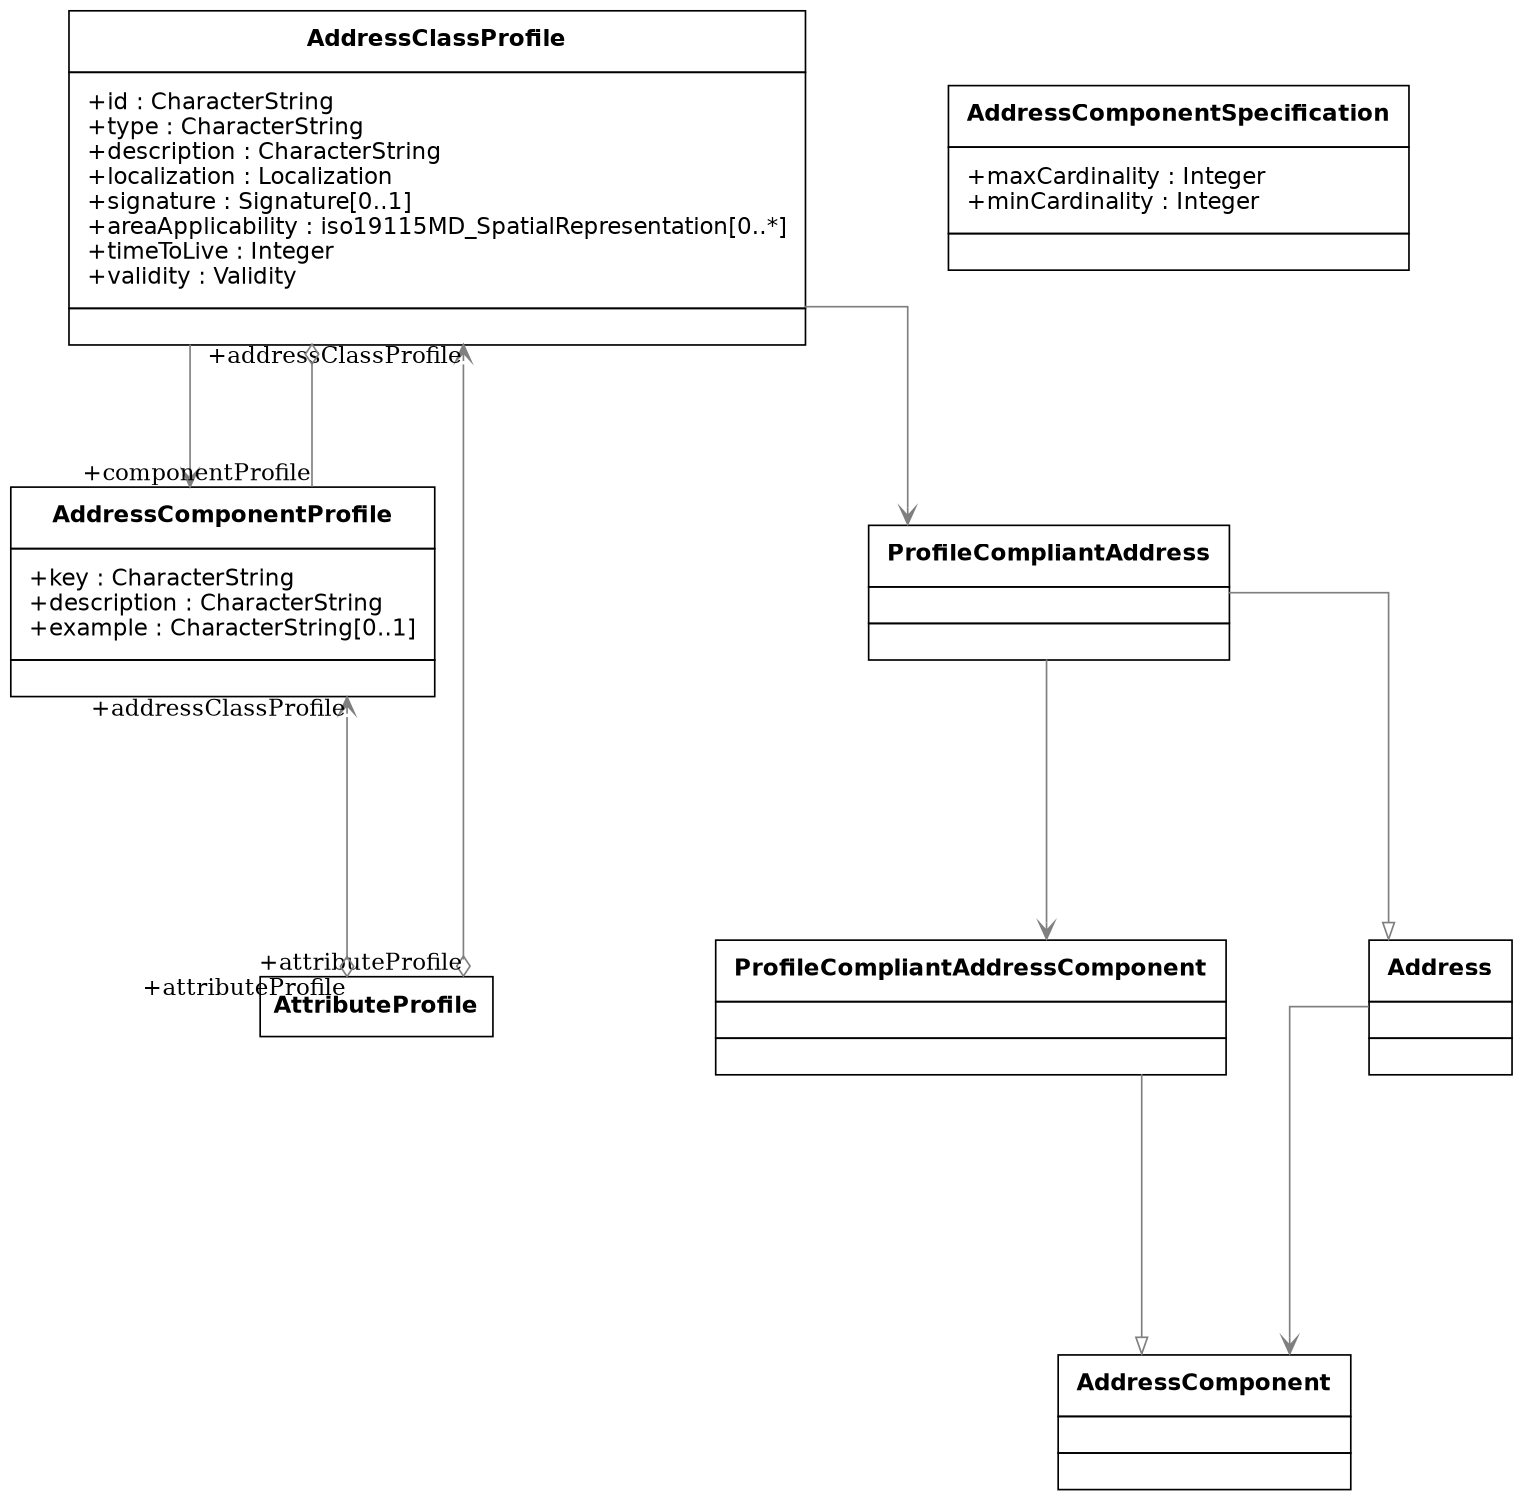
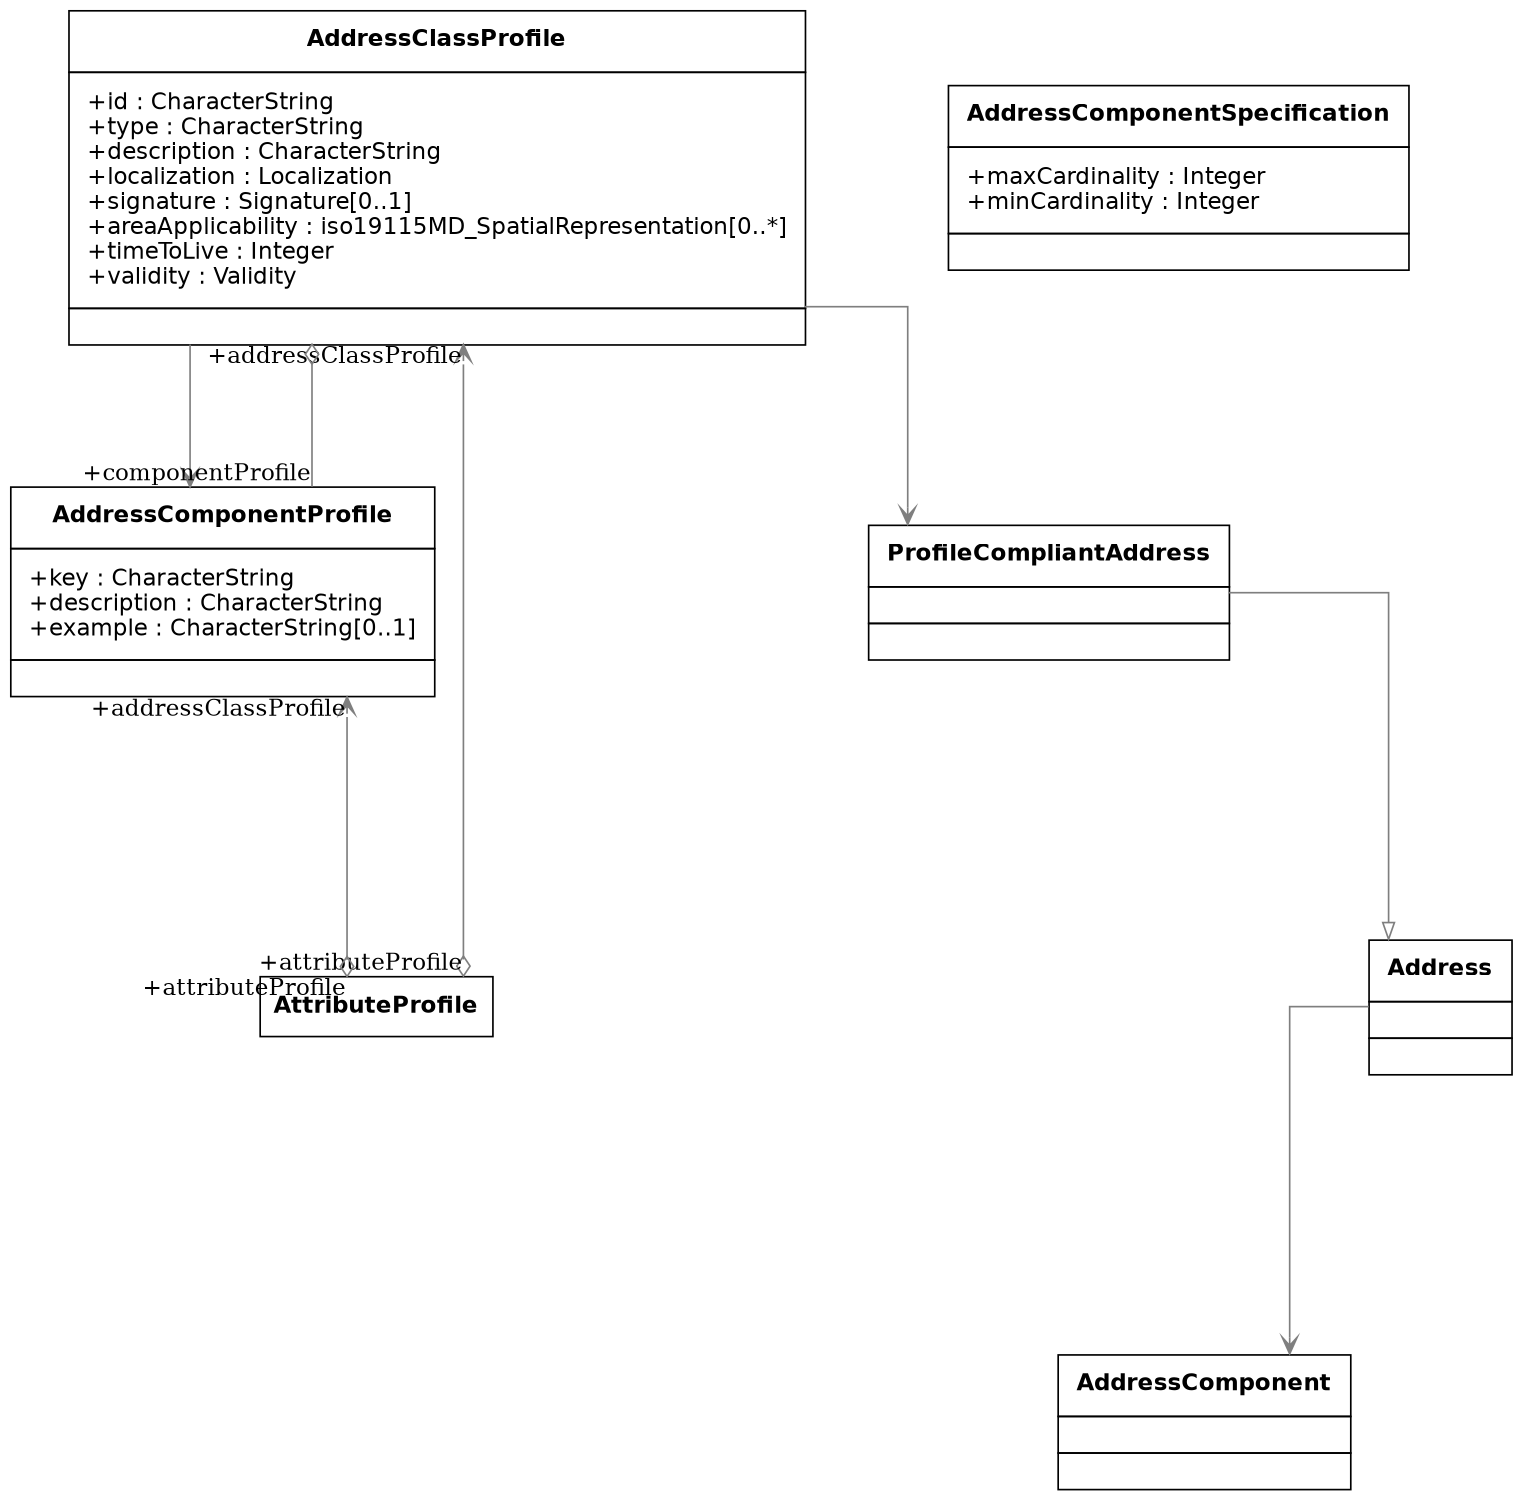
node "ProfileCompliantAddressComponent": removed
